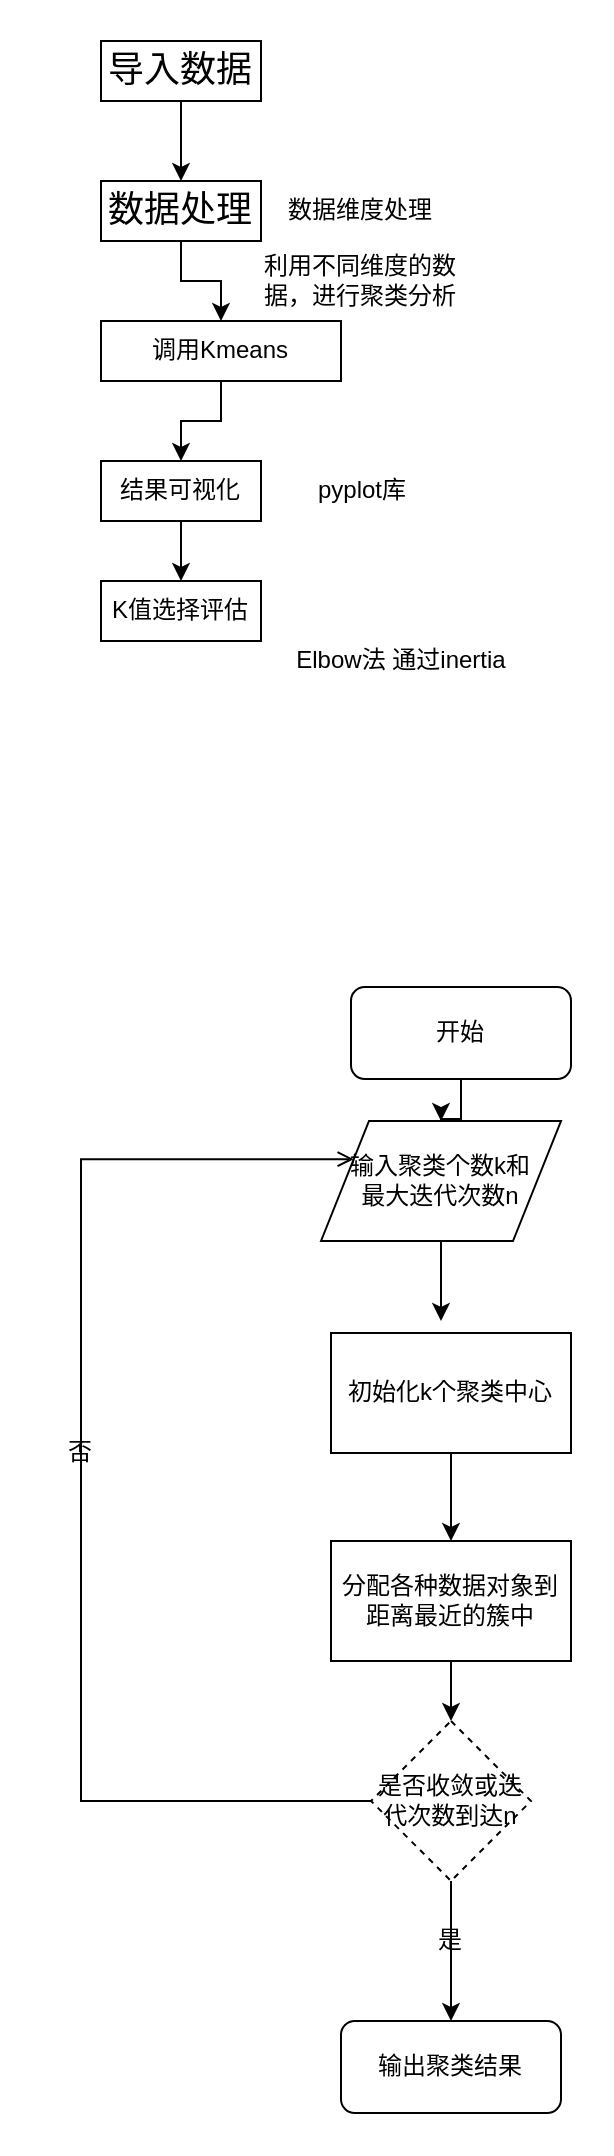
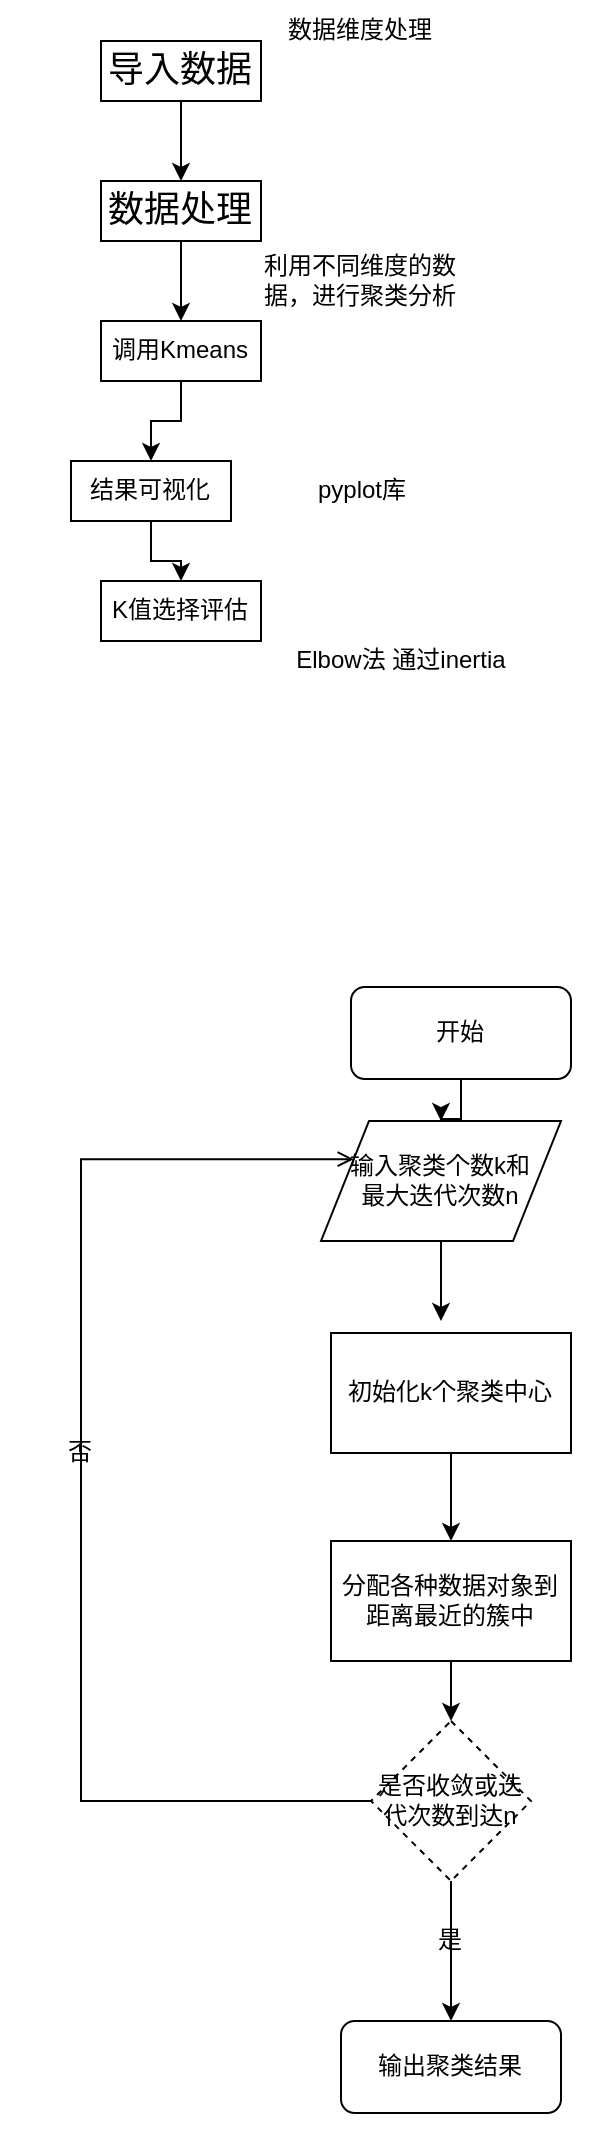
node "数据维度处理": moved (361, 211) -> (361, 31)
node "调用Kmeans": size 240x60 -> 160x60
node "结果可视化": moved (181, 491) -> (151, 491)
